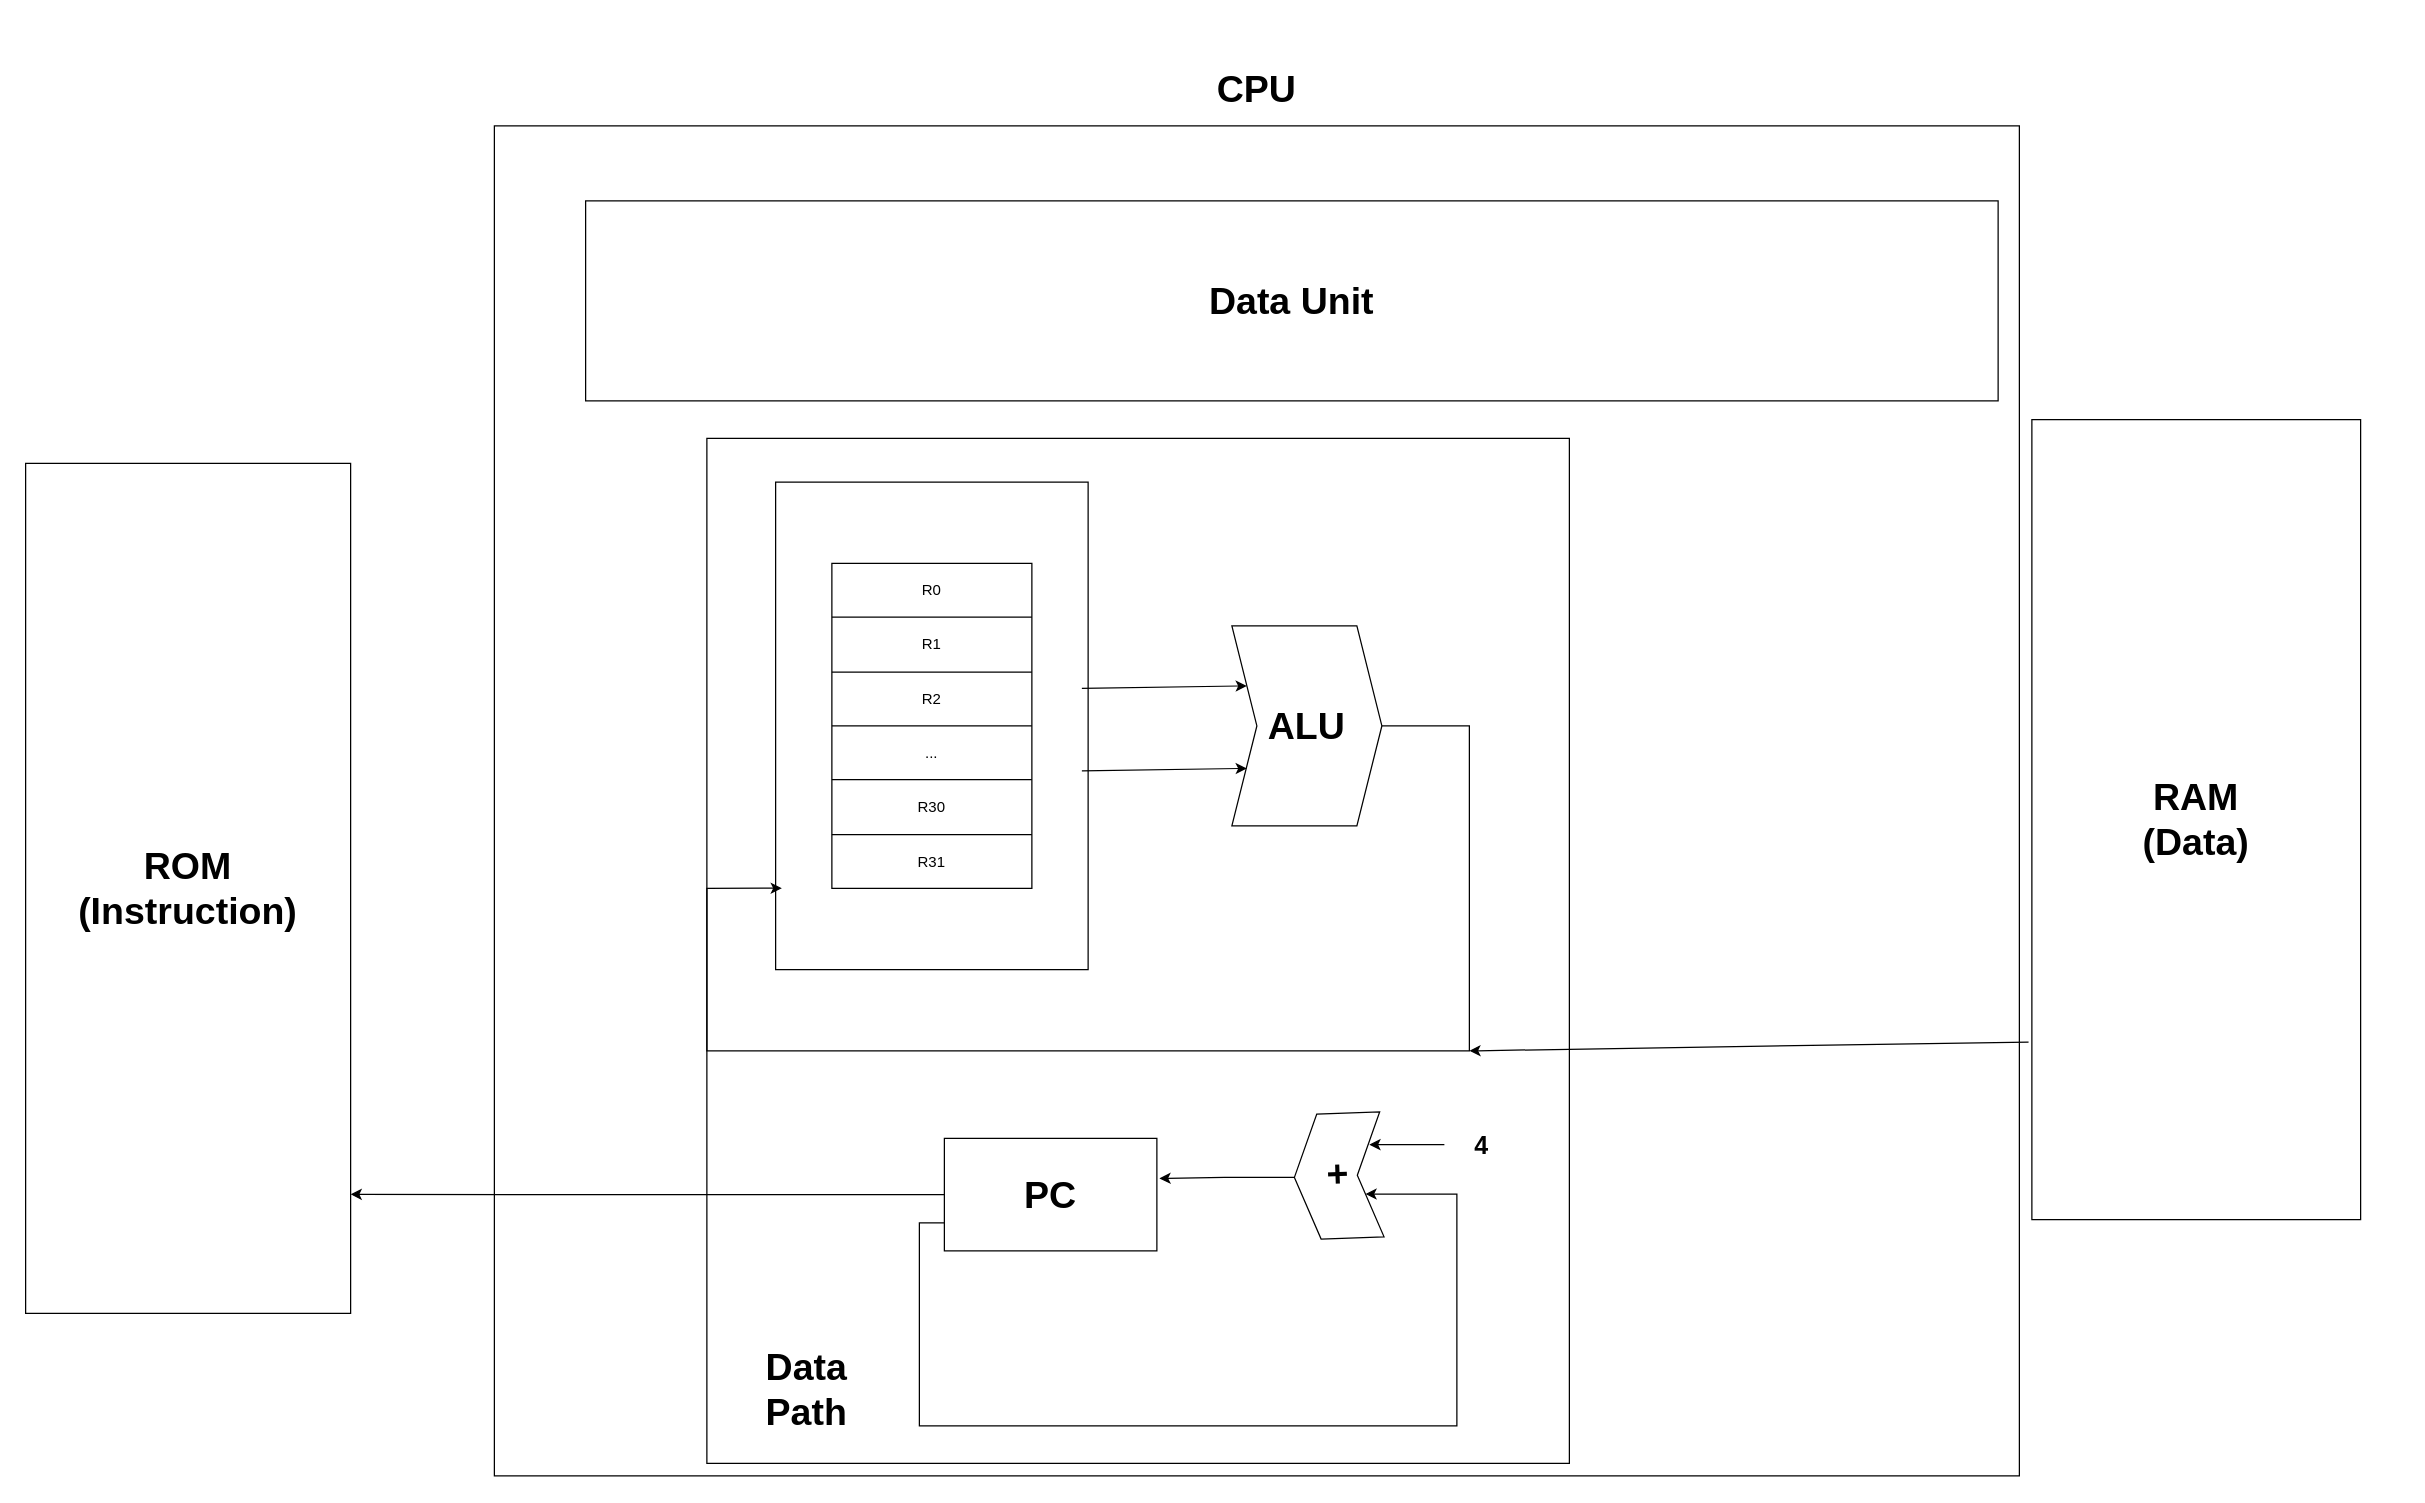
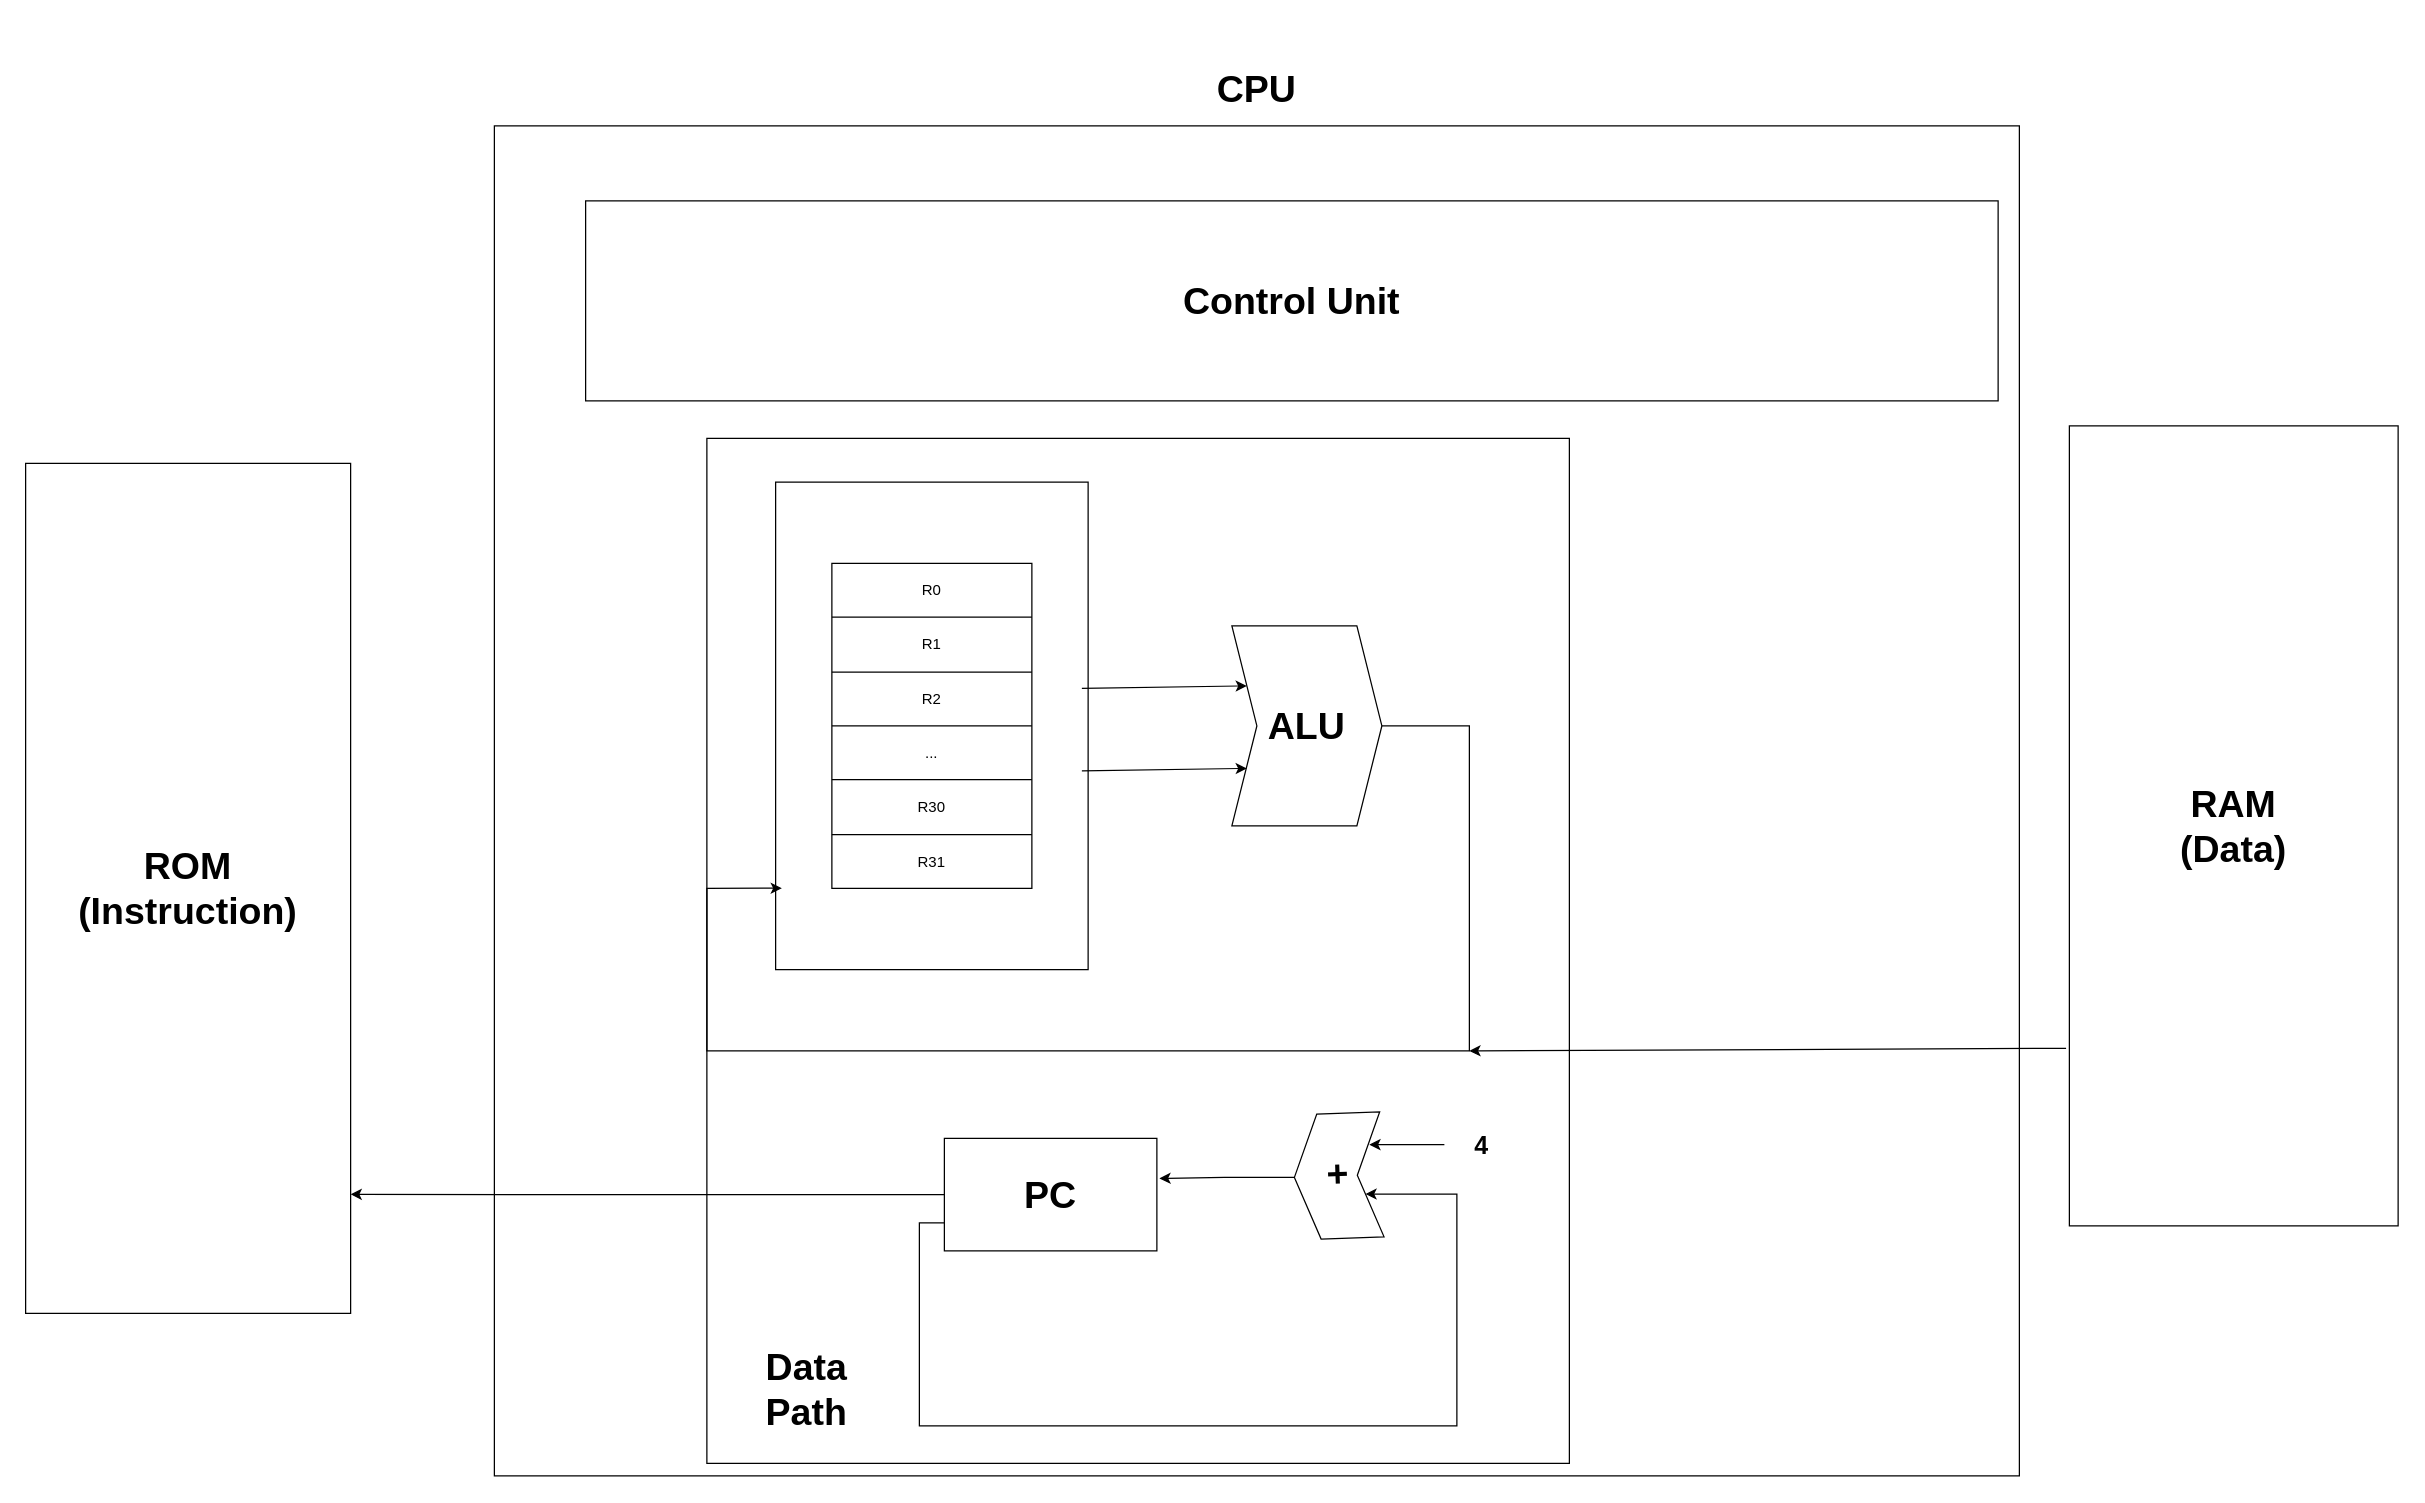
node "Data Unit": label "Data Unit" -> "Control Unit"
node "RAM (Data)": moved (2196, 819) -> (2234, 826)
